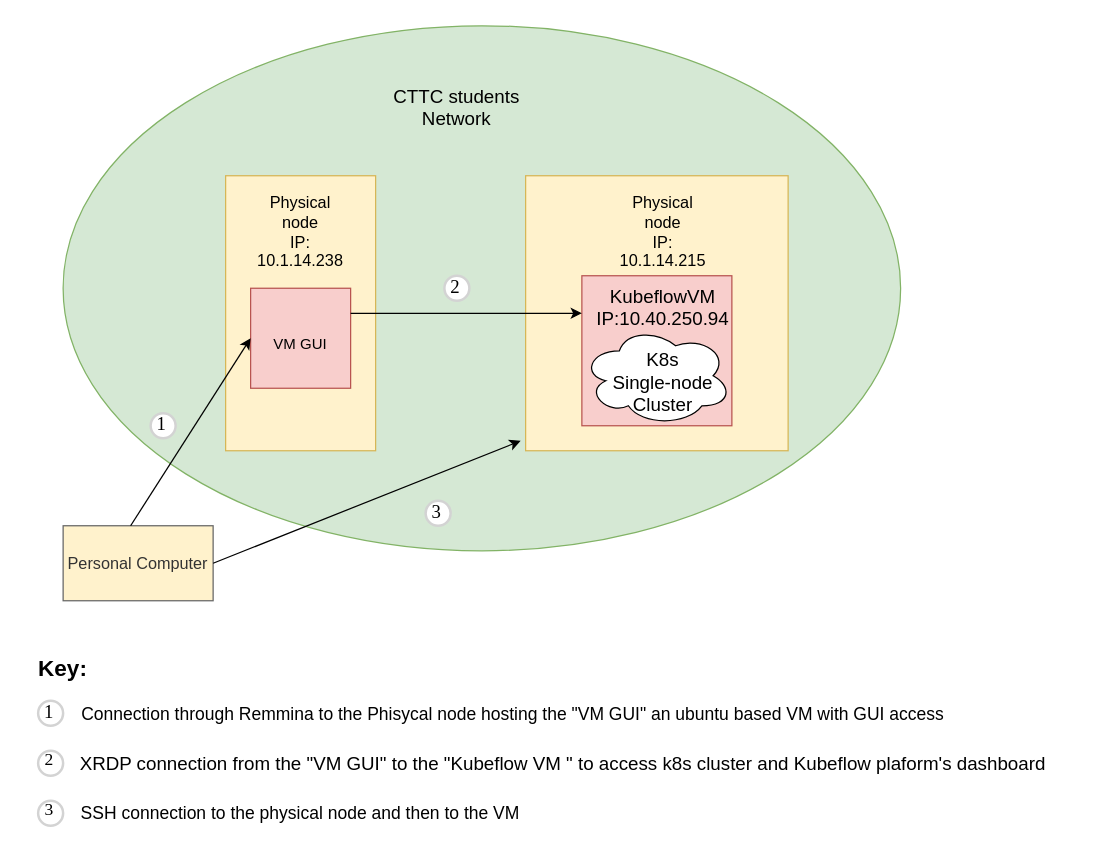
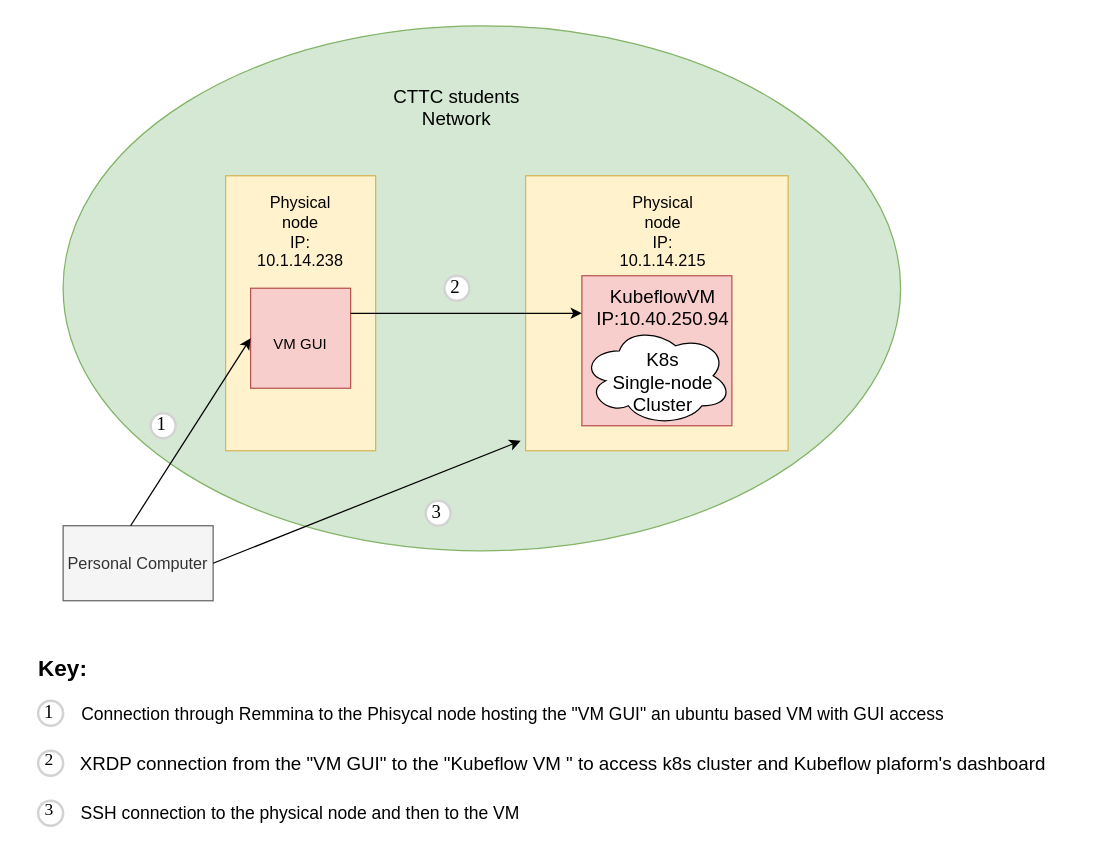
node "Personal Computer": fillcolor #fff2cc -> #f5f5f5
